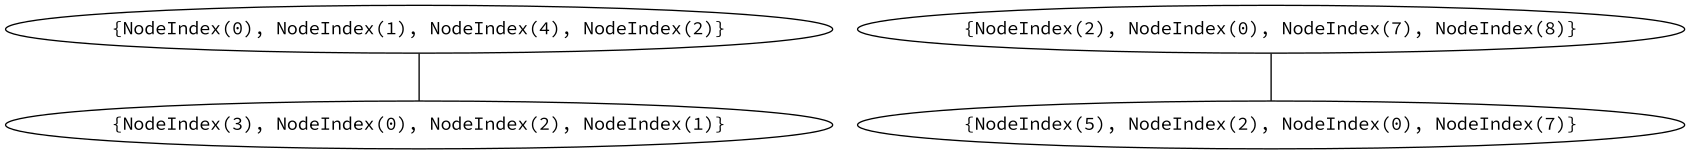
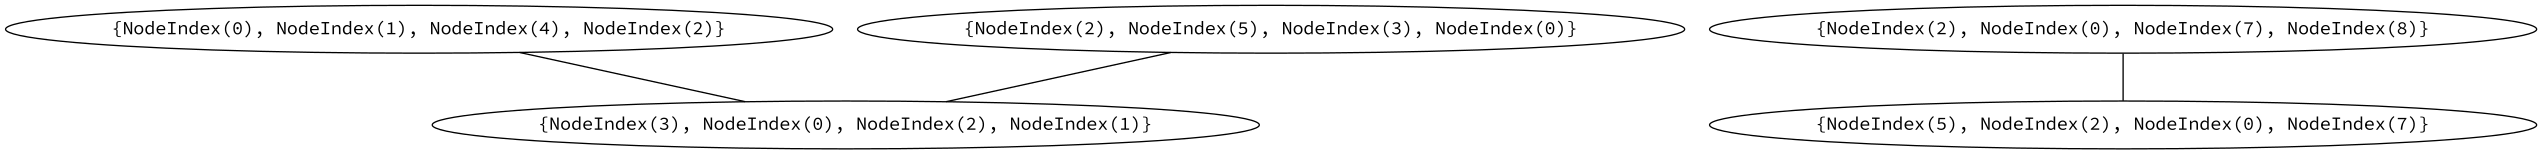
node "{NodeIndex(2), NodeIndex(5), NodeIndex(3), NodeIndex(0)}": added
